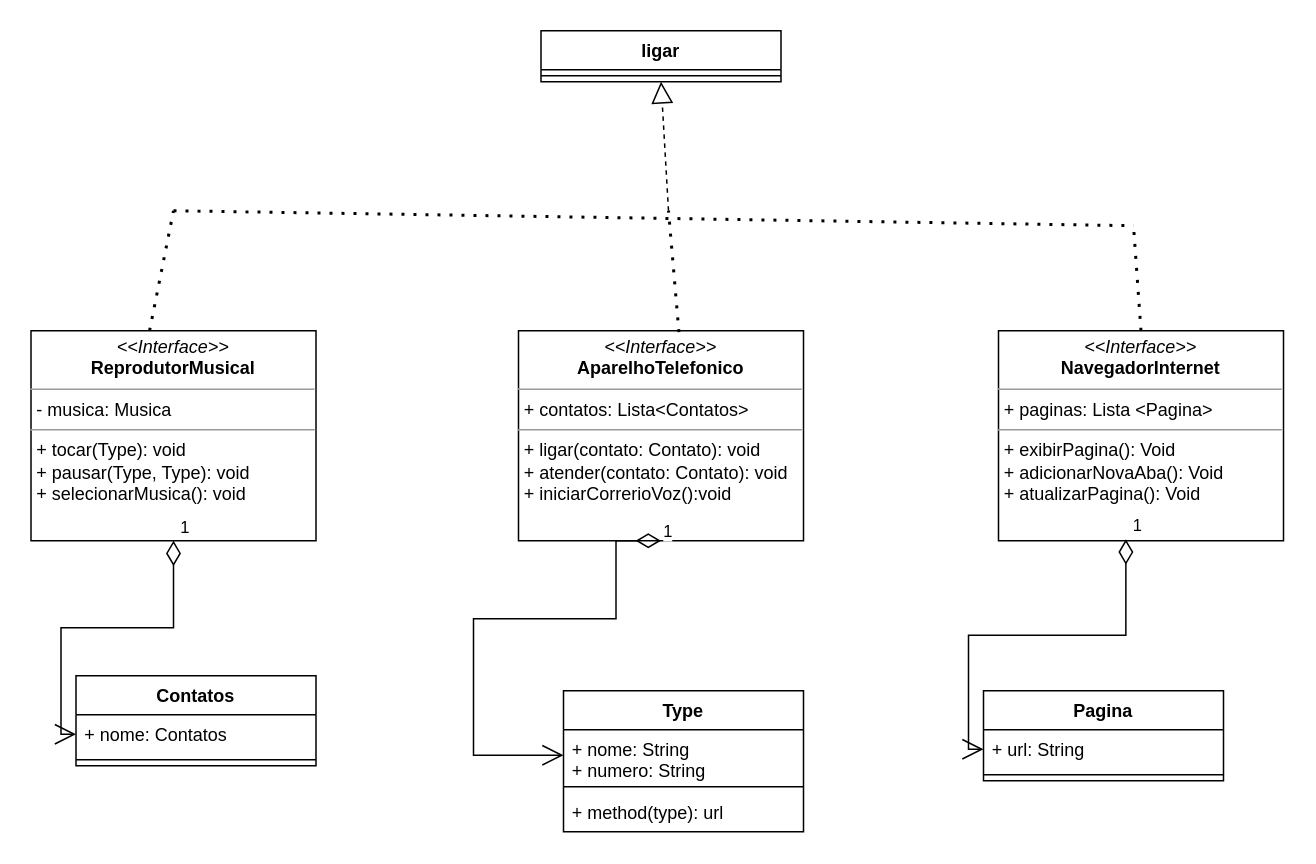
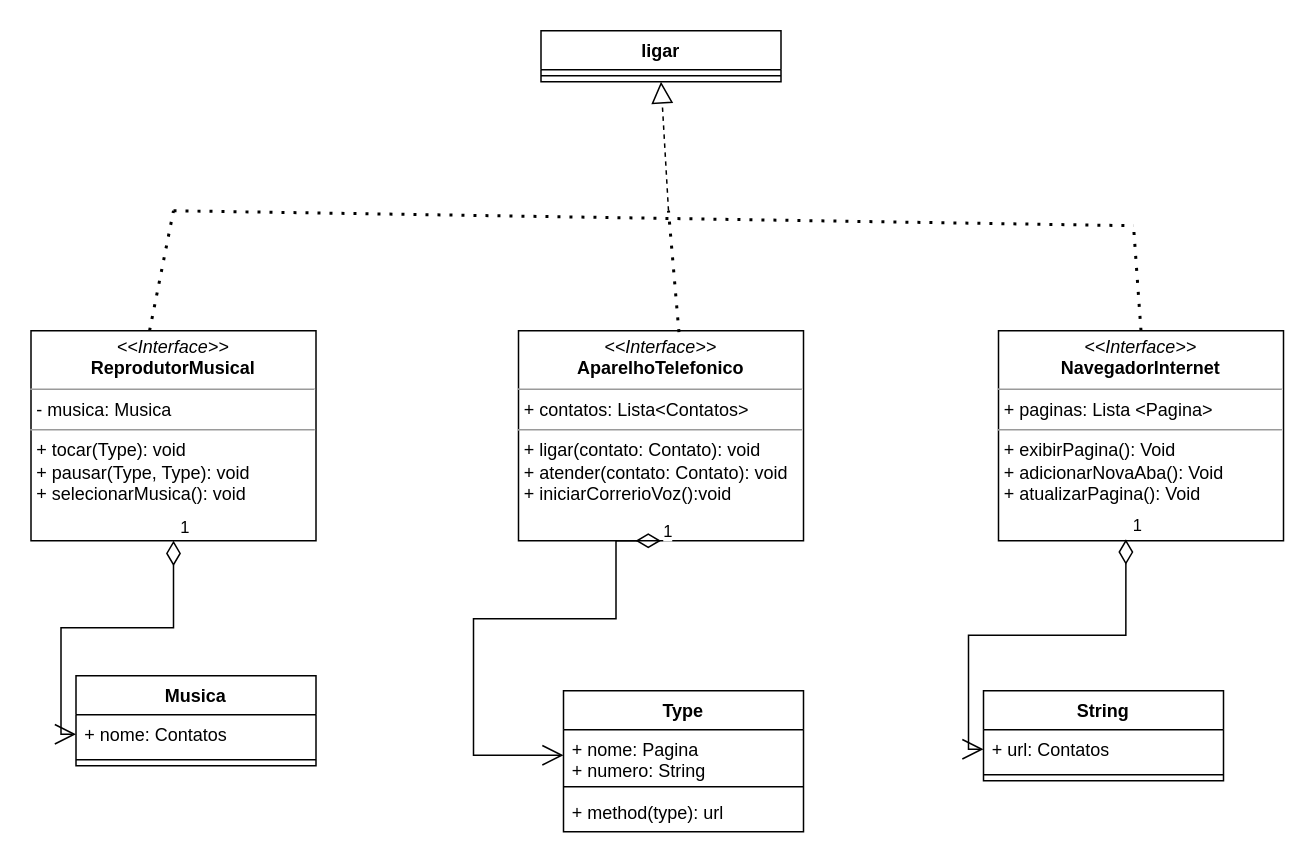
node "Contatos": label "Contatos" -> "Musica"
node "Pagina": label "Pagina" -> "String"
node "+ url: String": label "+ url: String" -> "+ url: Contatos"
node "+ nome: String + numero: String": label "+ nome: String + numero: String" -> "+ nome: Pagina + numero: String"
